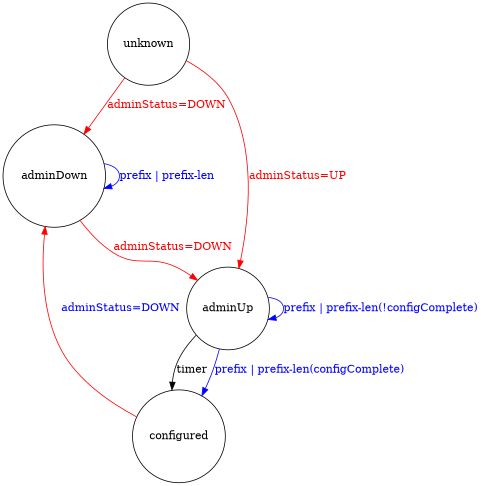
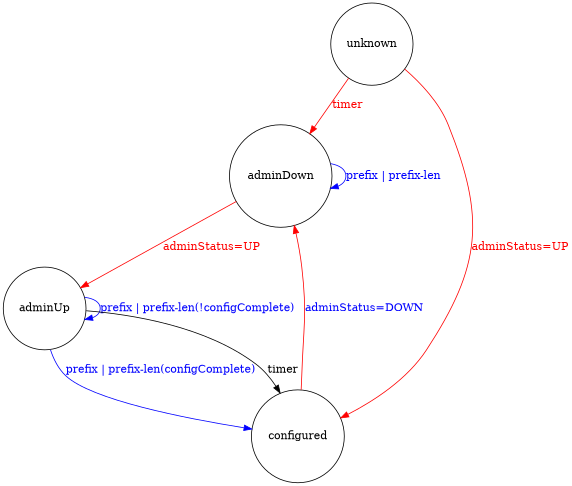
edge "unknown" -> "adminDown": label "adminStatus=DOWN" -> "timer"
edge "unknown" -> "adminUp": now "unknown" -> "configured"
edge "adminDown" -> "adminUp": label "adminStatus=DOWN" -> "adminStatus=UP"
